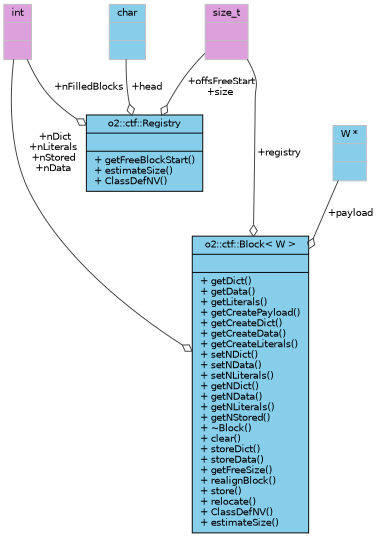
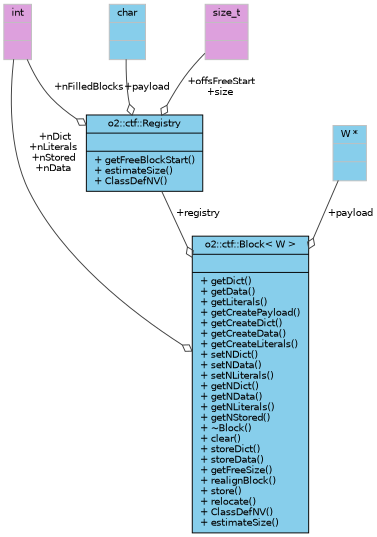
edge "char" -> "o2::ctf::Registry": label " +head" -> " +payload"
edge "size_t" -> "o2::ctf::Block< W >": now "o2::ctf::Registry" -> "o2::ctf::Block< W >"
